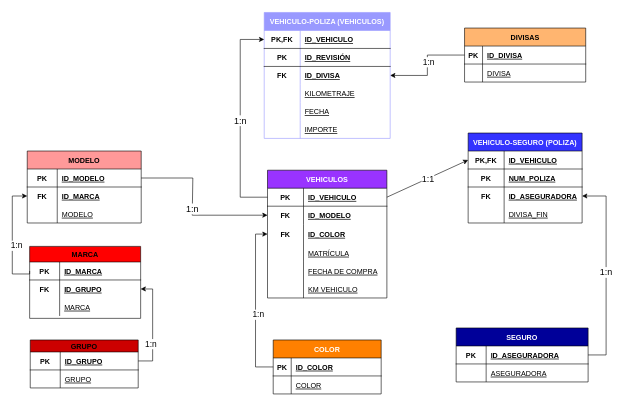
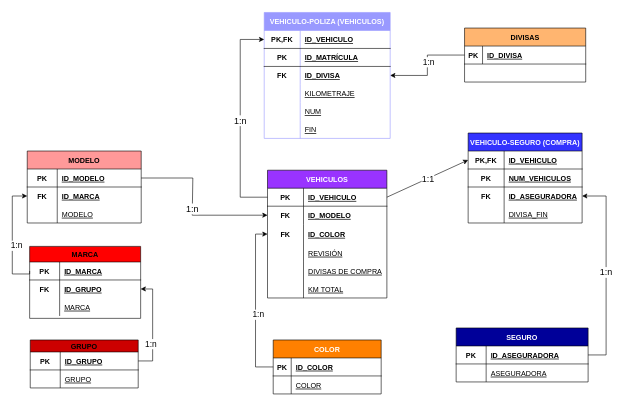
node "ID_REVISIÓN": label "ID_REVISIÓN" -> "ID_MATRÍCULA"
node "DIVISA": removed
node "FECHA": label "FECHA" -> "NUM"
node "IMPORTE": label "IMPORTE" -> "FIN"
node "VEHICULO-SEGURO (POLIZA)": label "VEHICULO-SEGURO (POLIZA)" -> "VEHICULO-SEGURO (COMPRA)"
node "NUM_POLIZA": label "NUM_POLIZA" -> "NUM_VEHICULOS"
node "MATRÍCULA": label "MATRÍCULA" -> "REVISIÓN"
node "FECHA DE COMPRA": label "FECHA DE COMPRA" -> "DIVISAS DE COMPRA"
node "KM VEHICULO": label "KM VEHICULO" -> "KM TOTAL"
